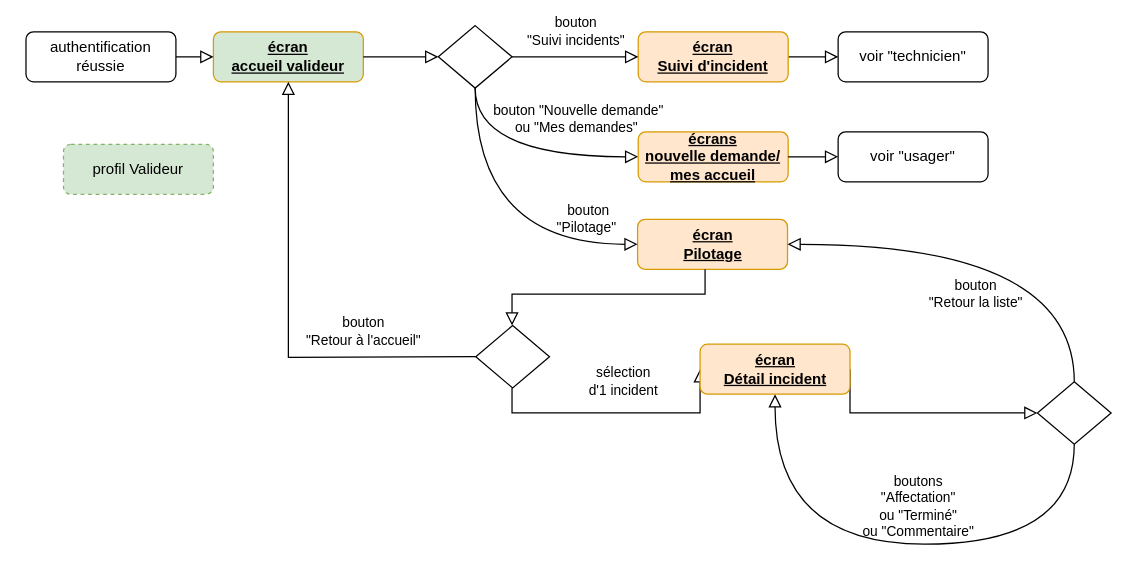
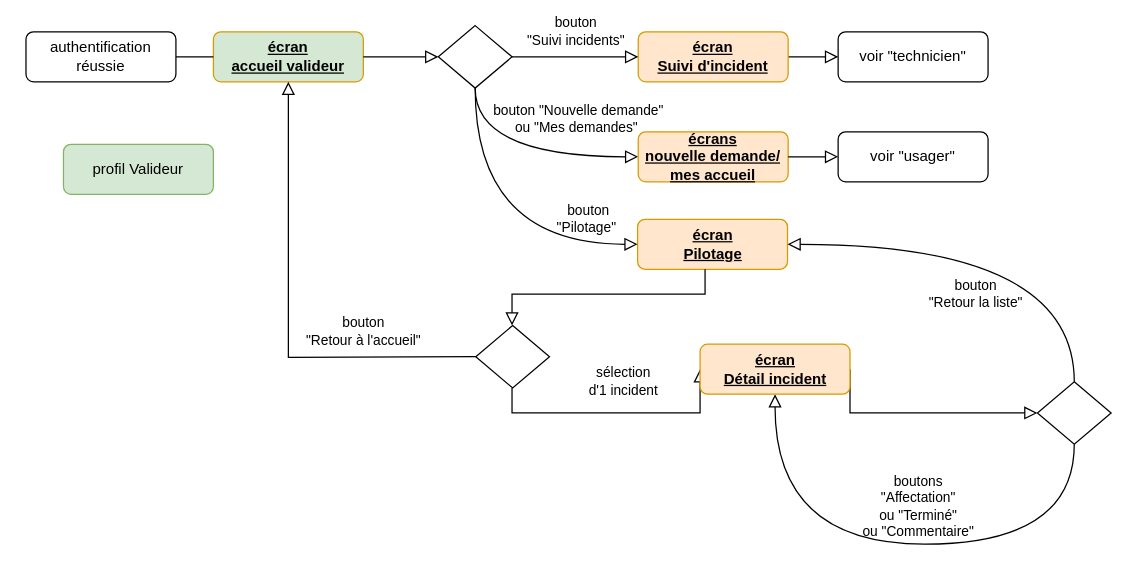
edge "authentification réussie" -> "écran accueil valideur": arrowhead block -> none
node "profil Valideur": style dashed -> solid
